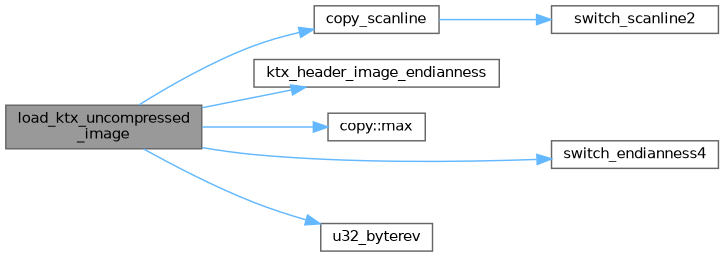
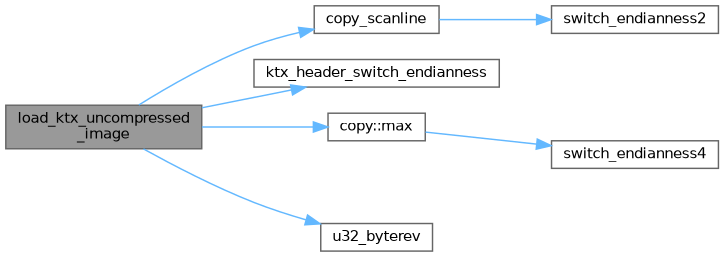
node "switch_scanline2": label "switch_scanline2" -> "switch_endianness2"
node "ktx_header_image_endianness": label "ktx_header_image_endianness" -> "ktx_header_switch_endianness"
edge "load_ktx_uncompressed _image" -> "switch_endianness4": now "copy::max" -> "switch_endianness4"
